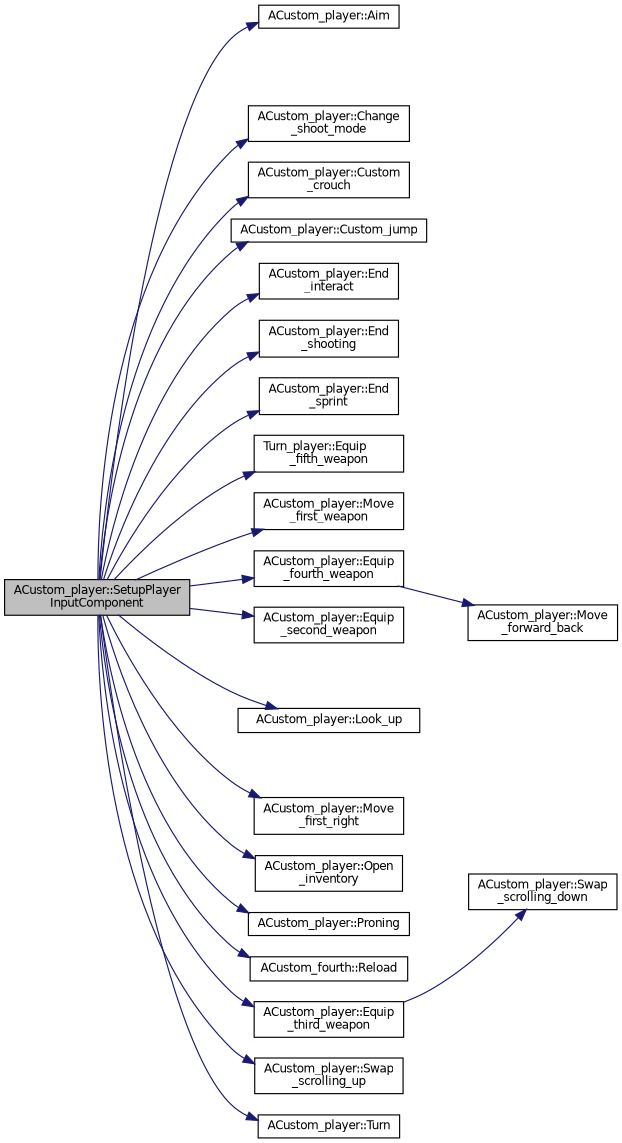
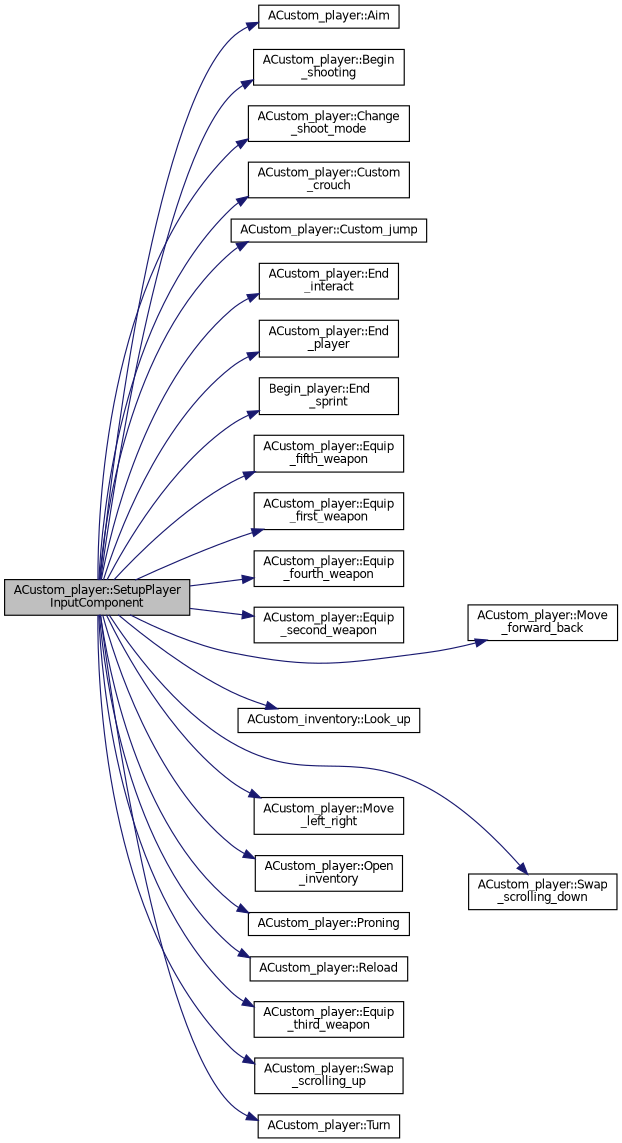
node "ACustom_player::Begin _shooting": added
node "ACustom_player::End _shooting": label "ACustom_player::End _shooting" -> "ACustom_player::End _player"
node "ACustom_player::End _sprint": label "ACustom_player::End _sprint" -> "Begin_player::End _sprint"
node "Turn_player::Equip _fifth_weapon": label "Turn_player::Equip _fifth_weapon" -> "ACustom_player::Equip _fifth_weapon"
node "ACustom_player::Move _first_weapon": label "ACustom_player::Move _first_weapon" -> "ACustom_player::Equip _first_weapon"
edge "ACustom_player::Equip _fourth_weapon" -> "ACustom_player::Move _forward_back": now "ACustom_player::SetupPlayer InputComponent" -> "ACustom_player::Move _forward_back"
node "ACustom_player::Look_up": label "ACustom_player::Look_up" -> "ACustom_inventory::Look_up"
node "ACustom_player::Move _first_right": label "ACustom_player::Move _first_right" -> "ACustom_player::Move _left_right"
edge "ACustom_player::Equip _third_weapon" -> "ACustom_player::Swap _scrolling_down": now "ACustom_player::SetupPlayer InputComponent" -> "ACustom_player::Swap _scrolling_down"
node "ACustom_fourth::Reload": label "ACustom_fourth::Reload" -> "ACustom_player::Reload"
